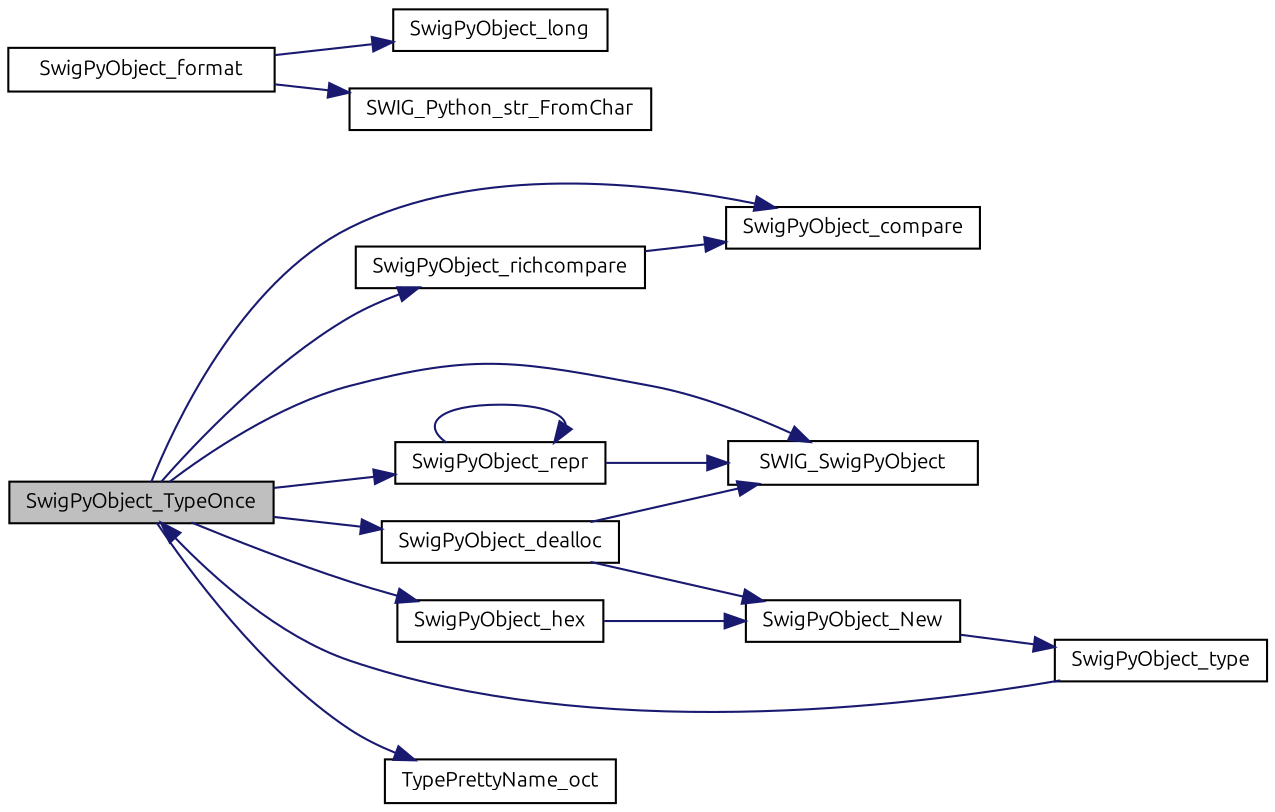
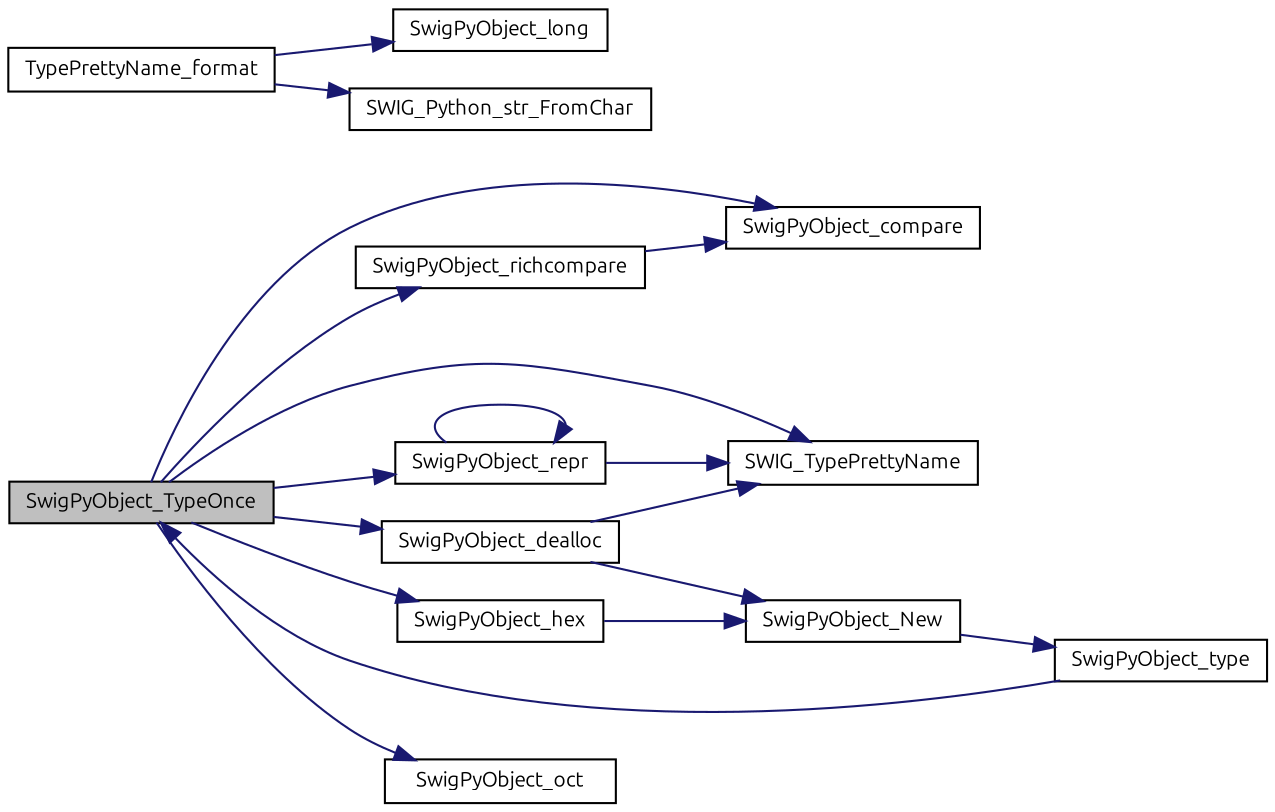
node "SwigPyObject_format": label "SwigPyObject_format" -> "TypePrettyName_format"
node "SWIG_SwigPyObject": label "SWIG_SwigPyObject" -> "SWIG_TypePrettyName"
node "TypePrettyName_oct": label "TypePrettyName_oct" -> "SwigPyObject_oct"
